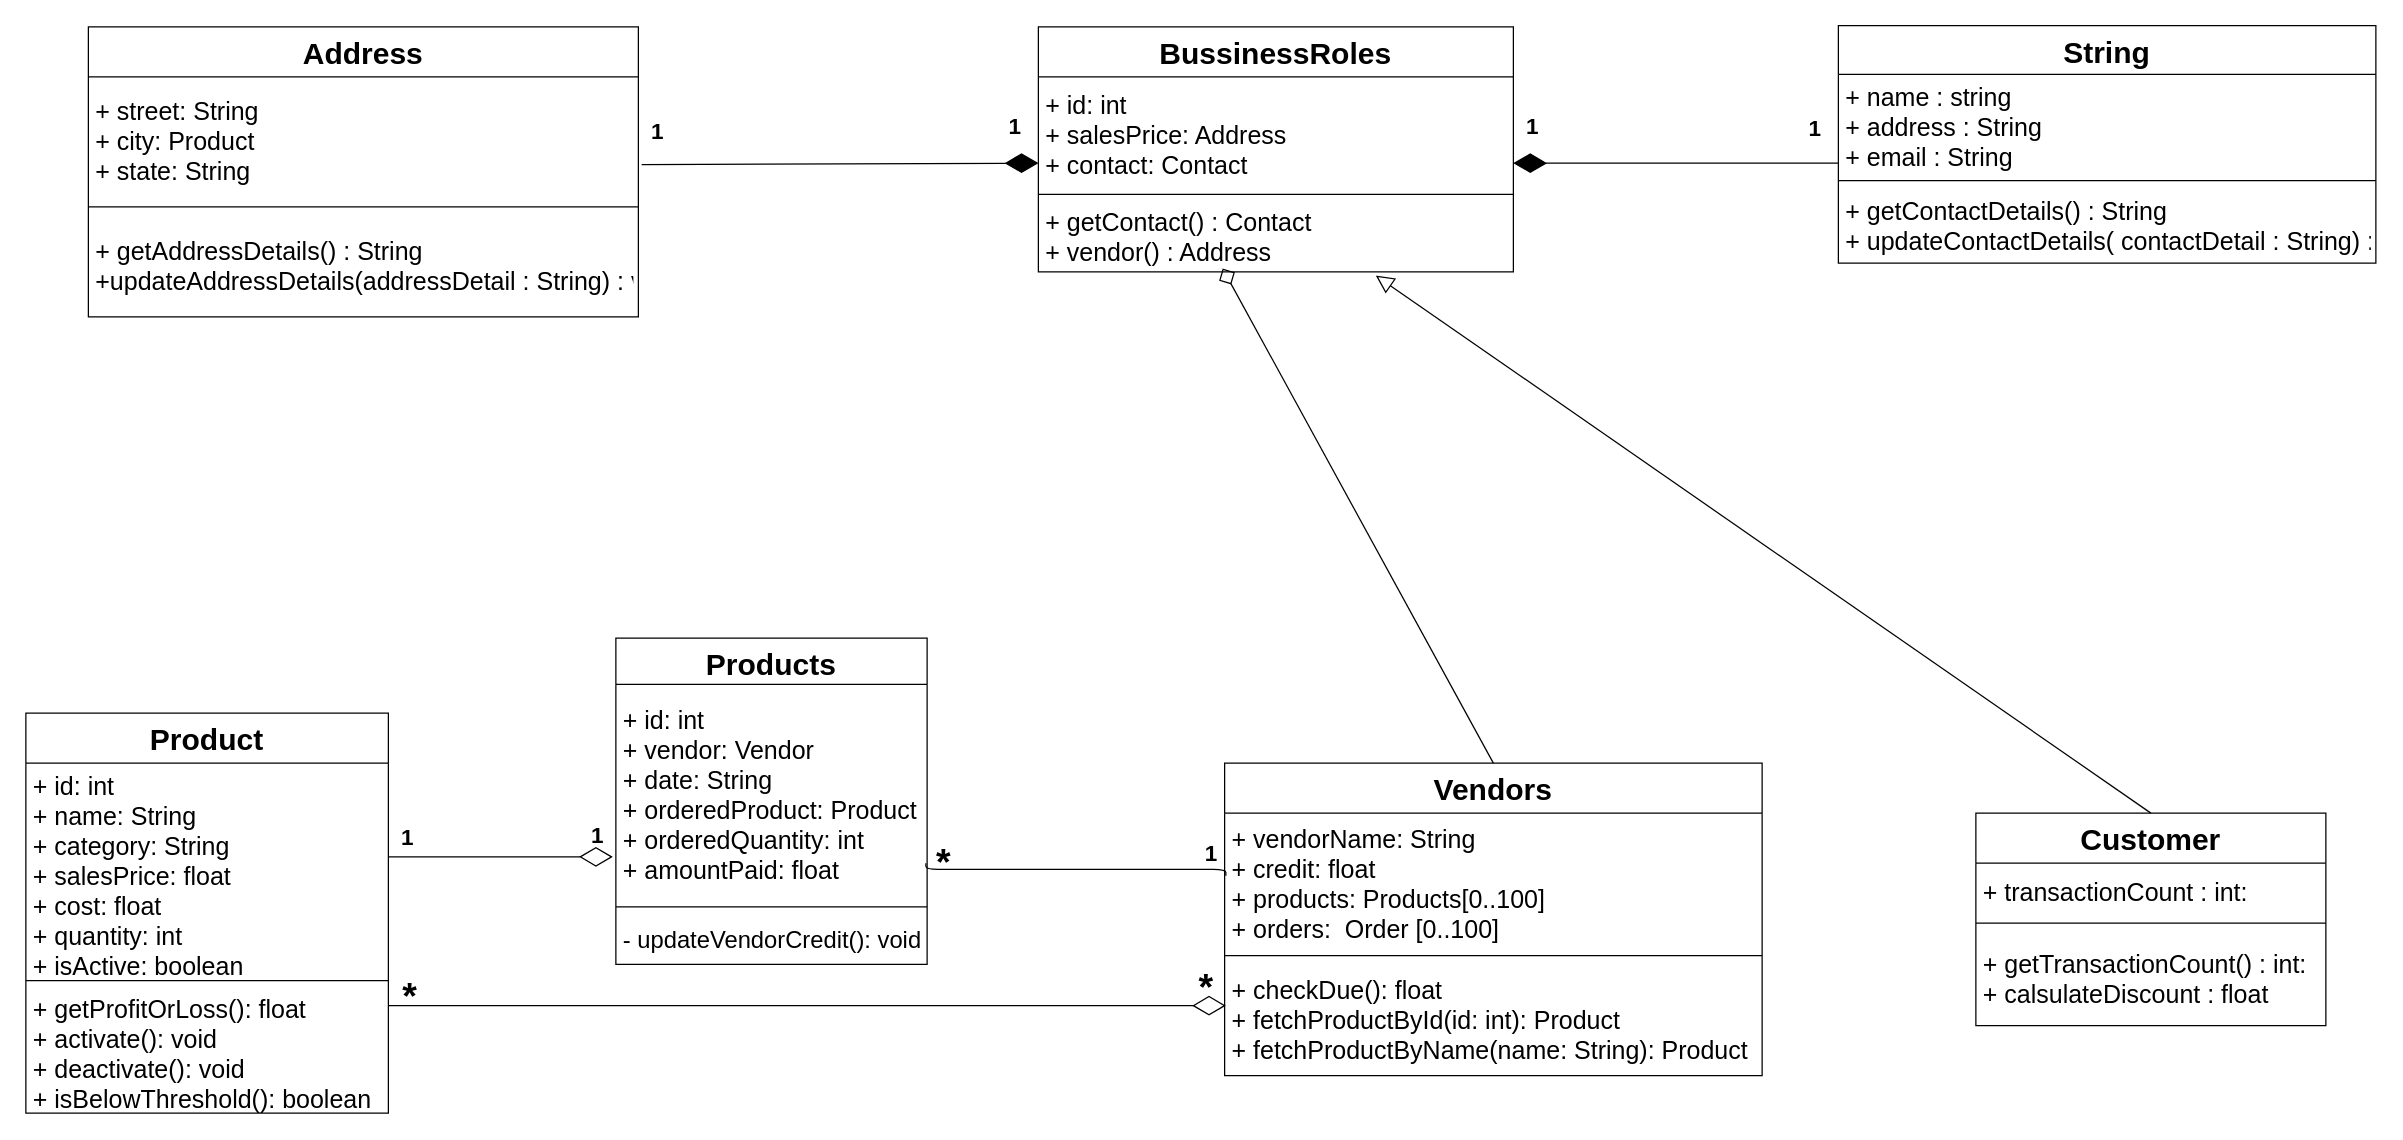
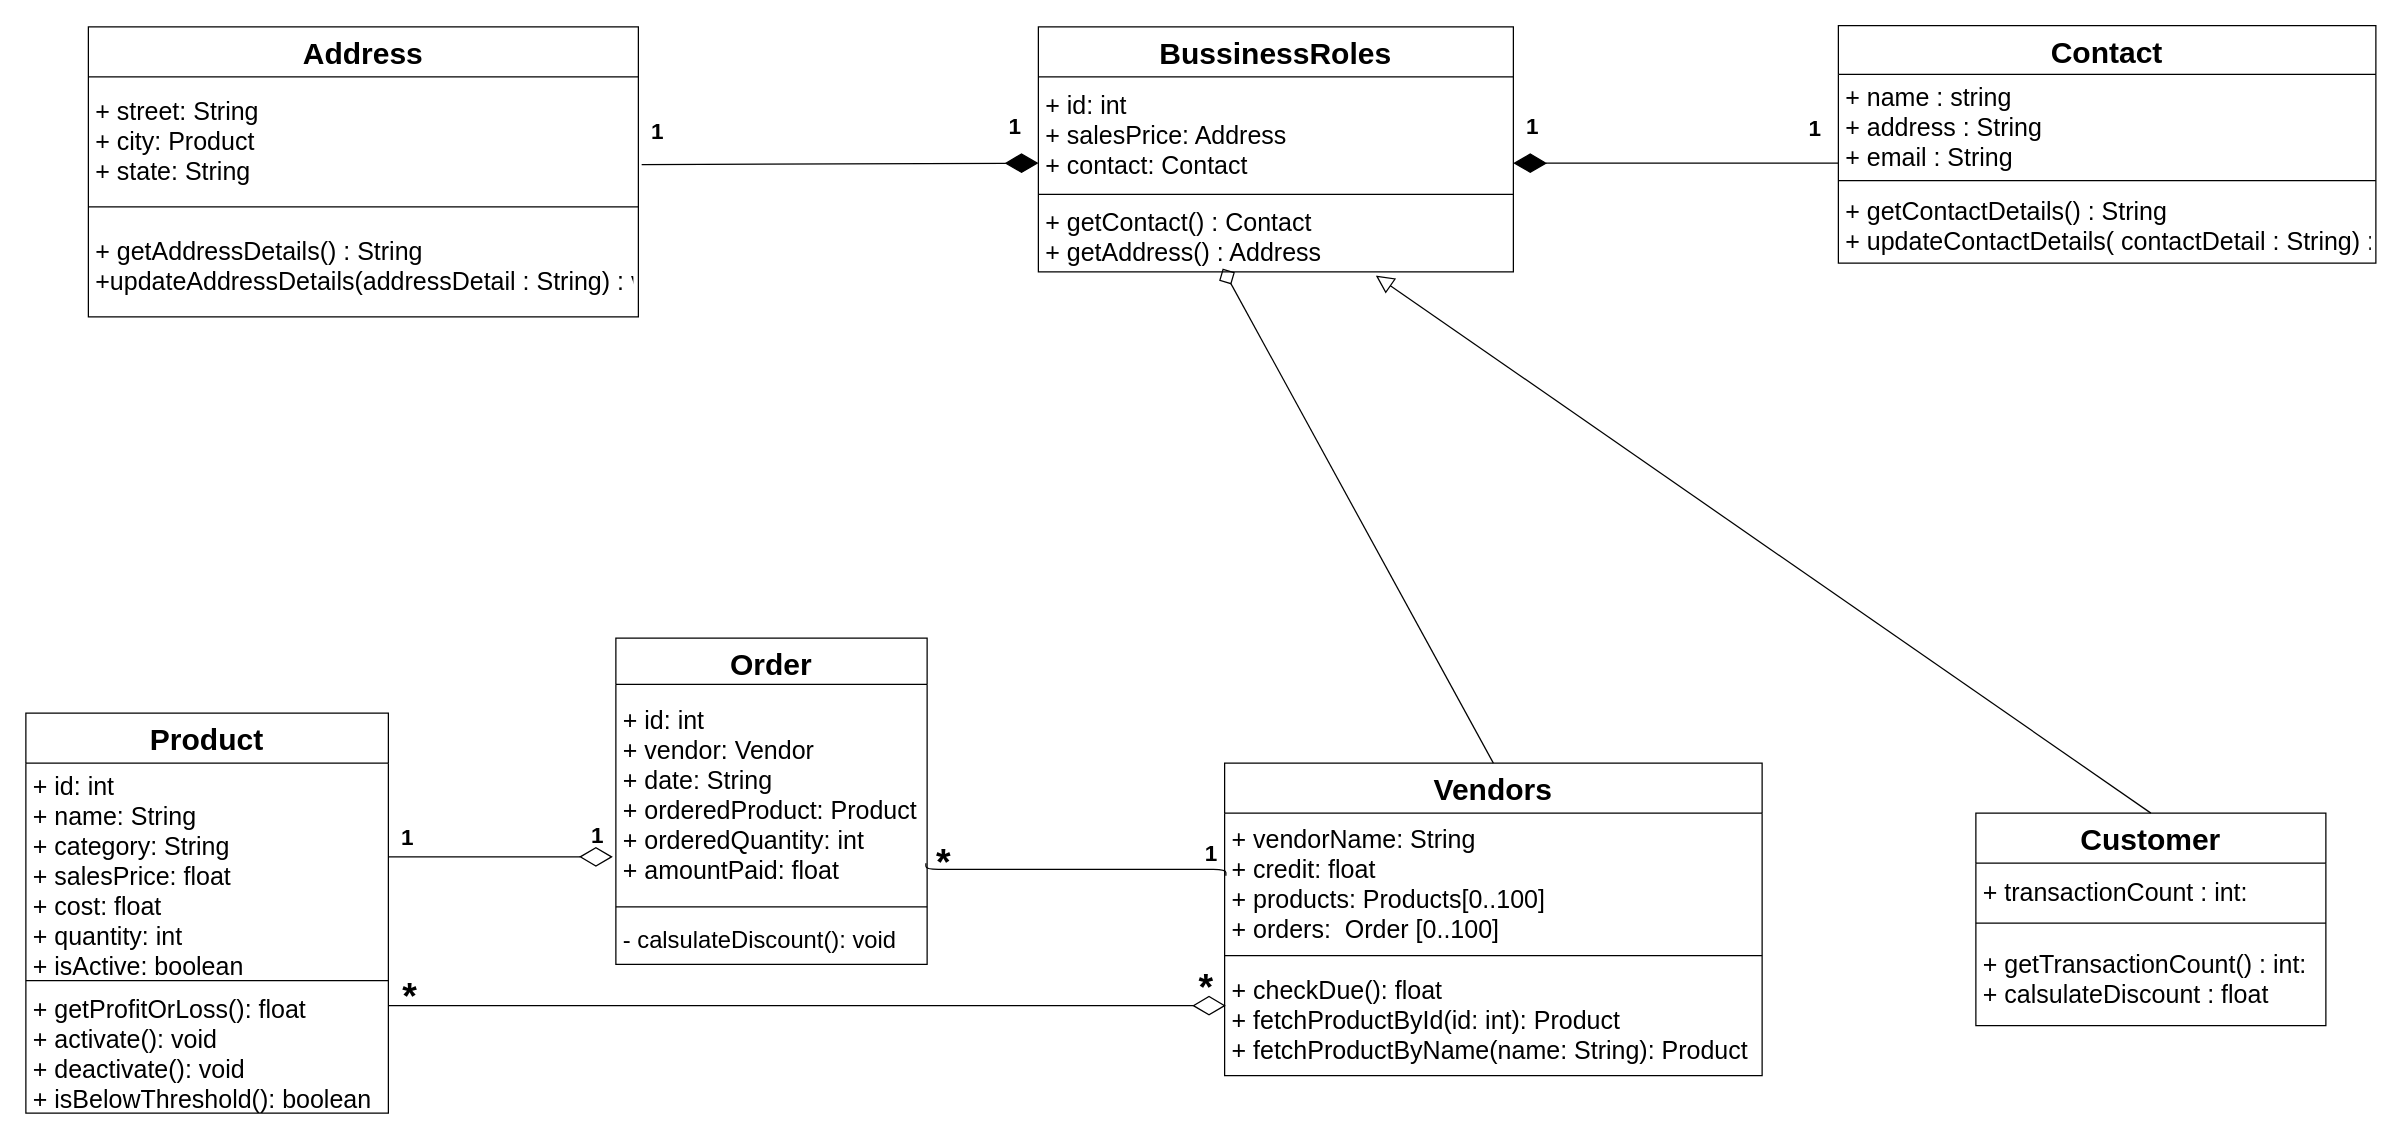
node "String": label "String" -> "Contact"
node "+ getContact() : Contact + vendor() : Address": label "+ getContact() : Contact + vendor() : Address" -> "+ getContact() : Contact + getAddress() : Address"
node "Products": label "Products" -> "Order"
node "- updateVendorCredit(): void": label "- updateVendorCredit(): void" -> "- calsulateDiscount(): void"
